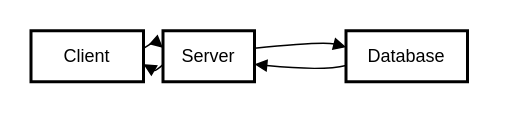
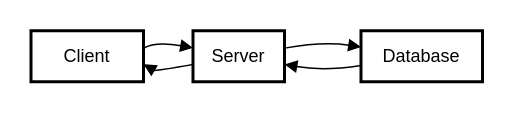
node "Server": moved (209, 56) -> (239, 56)
node "Database": moved (407, 56) -> (422, 56)
